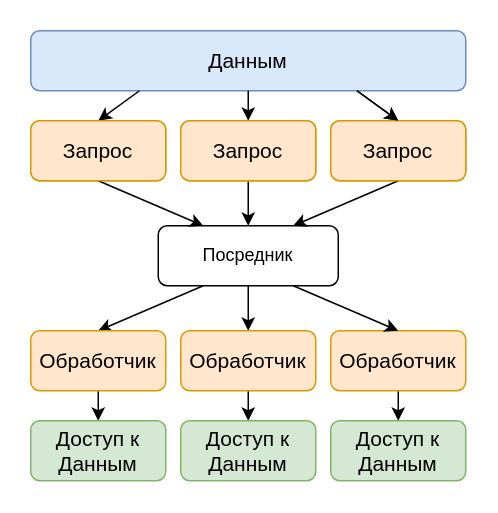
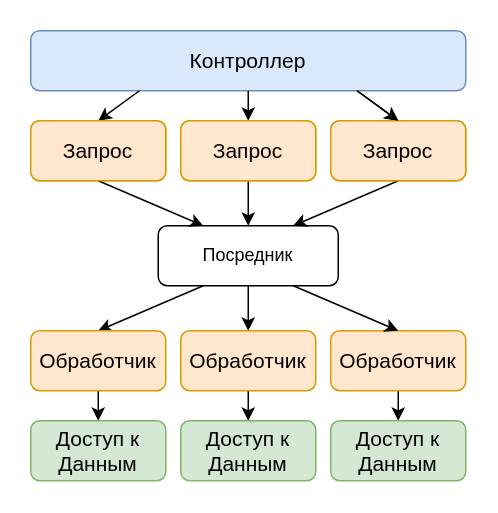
node "Данным": label "Данным" -> "Контроллер"
